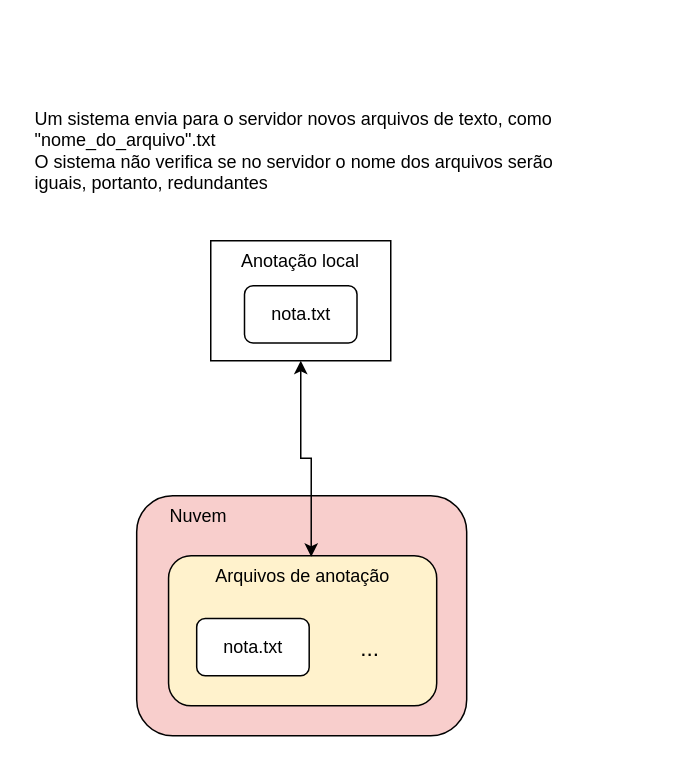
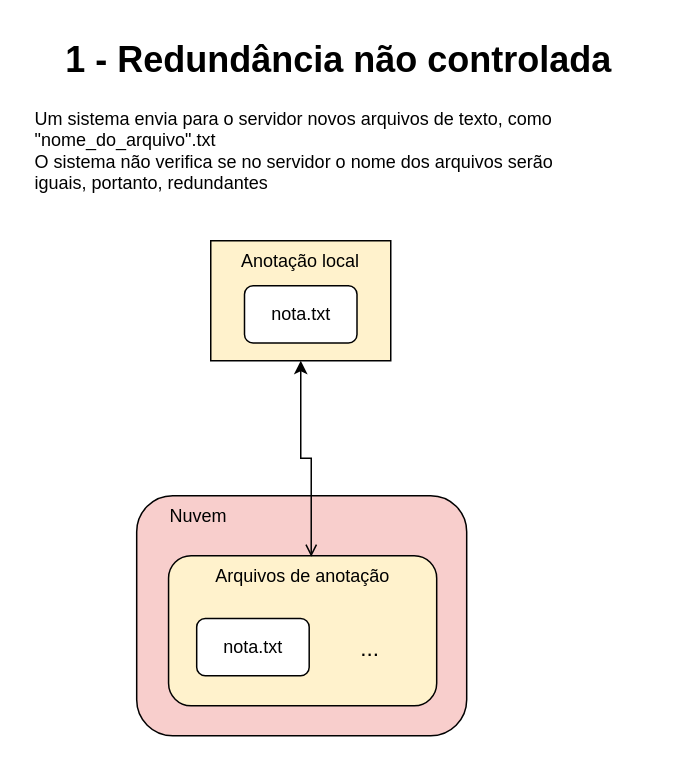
node "1 - Redundância não controlada": added
node "Anotação local": fillcolor #ffffff -> #fff2cc
edge "Anotação local" -- "Arquivos de anotação": arrowhead classic -> open
